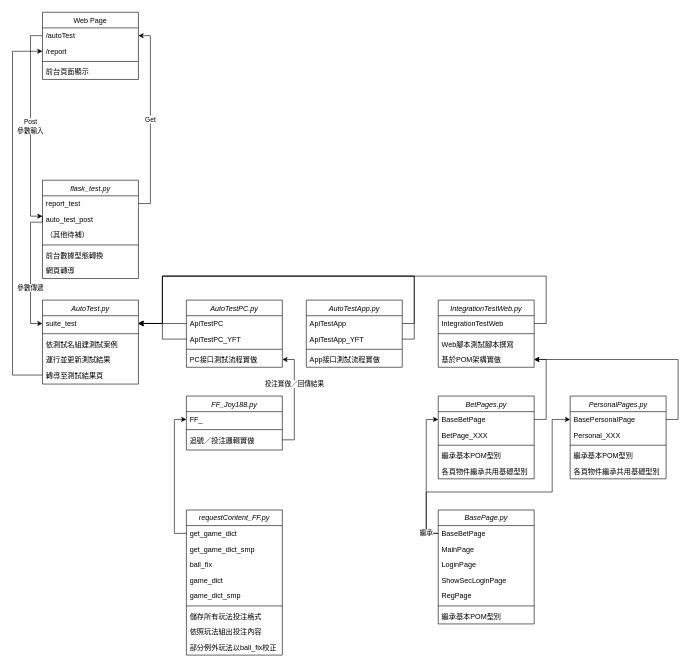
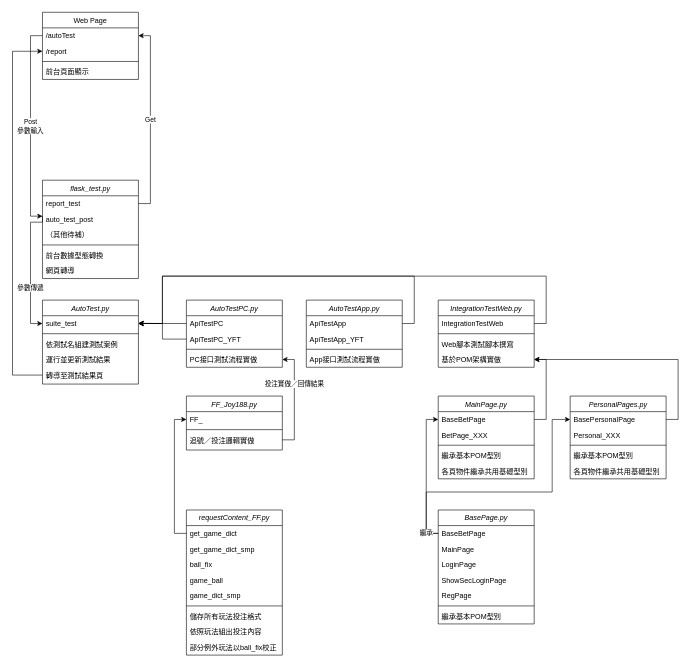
edge "ApiTestApp_YFT" -> "suite_test": removed
node "BetPages.py": label "BetPages.py" -> "MainPage.py"
node "game_dict": label "game_dict" -> "game_ball"
